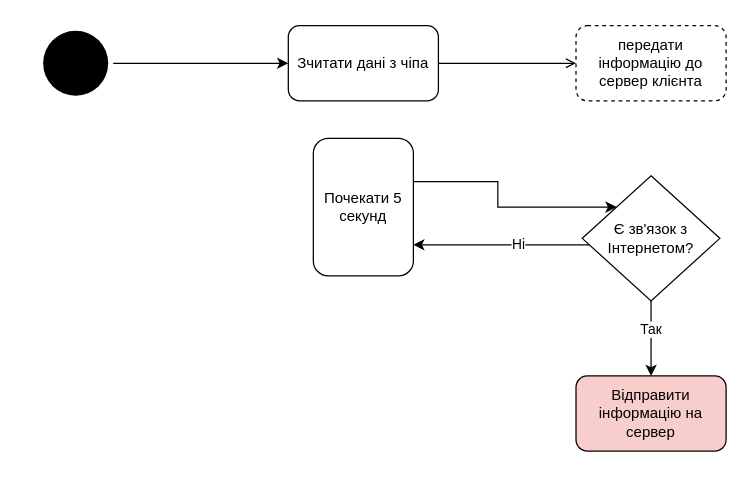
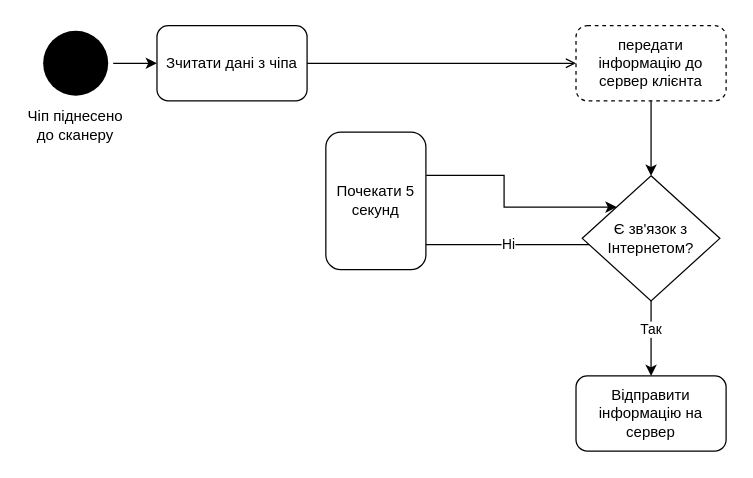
node "Зчитати дані з чіпа": moved (363, 63) -> (232, 63)
node "Чіп піднесено до сканеру": added
edge "передати інформацію до сервер клієнта" -> "Є зв'язок з Інтернетом?": added
node "Почекати 5 секунд": moved (363, 207) -> (376, 201)
node "Відправити інформацію на сервер": fillcolor #f8cecc -> #ffffff
